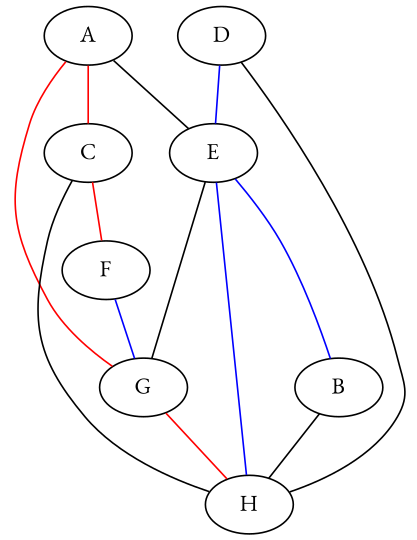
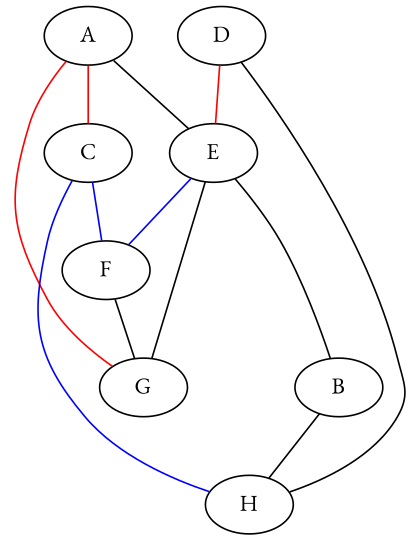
edge "D" -- "E": color blue -> red
edge "C" -- "F": color red -> blue
edge "E" -- "B": color blue -> black
edge "F" -- "G": color blue -> black
edge "E" -- "H": now "E" -- "F"
edge "C" -- "H": color black -> blue
edge "G" -- "H": removed
